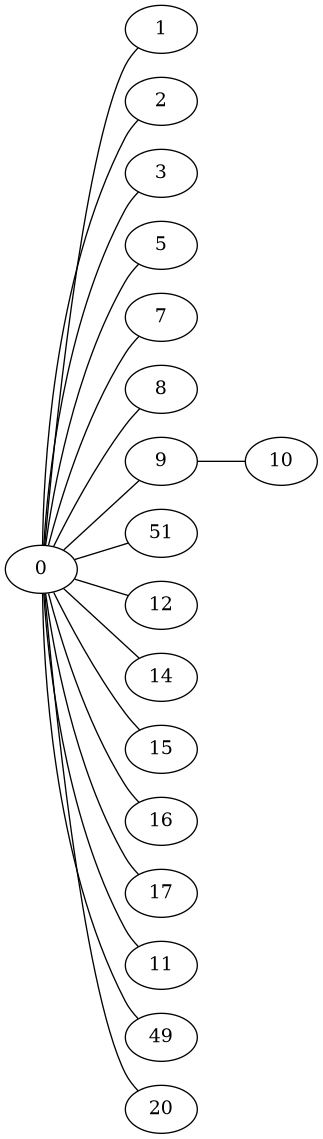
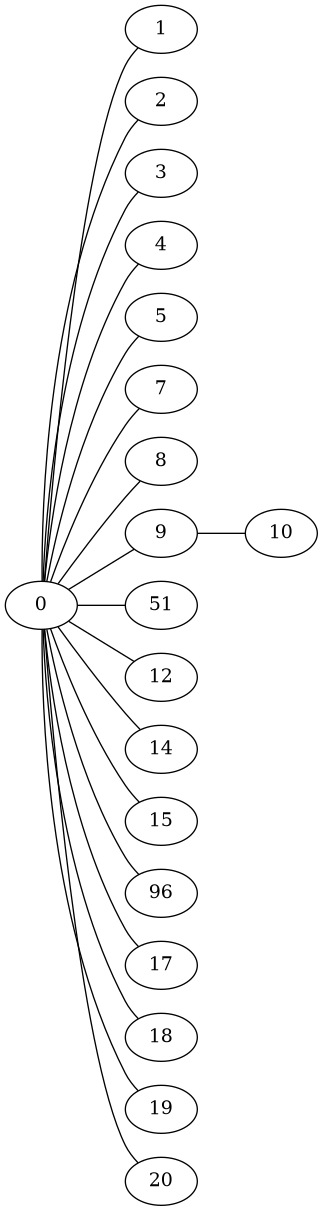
node "4": added
node "16": label "16" -> "96"
node "11": label "11" -> "18"
node "49": label "49" -> "19"
